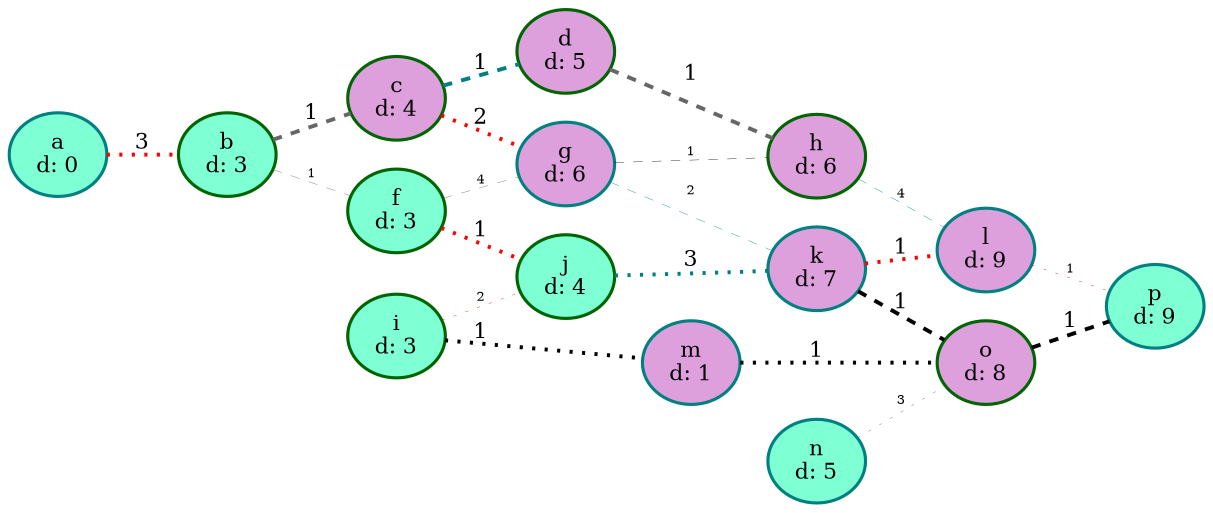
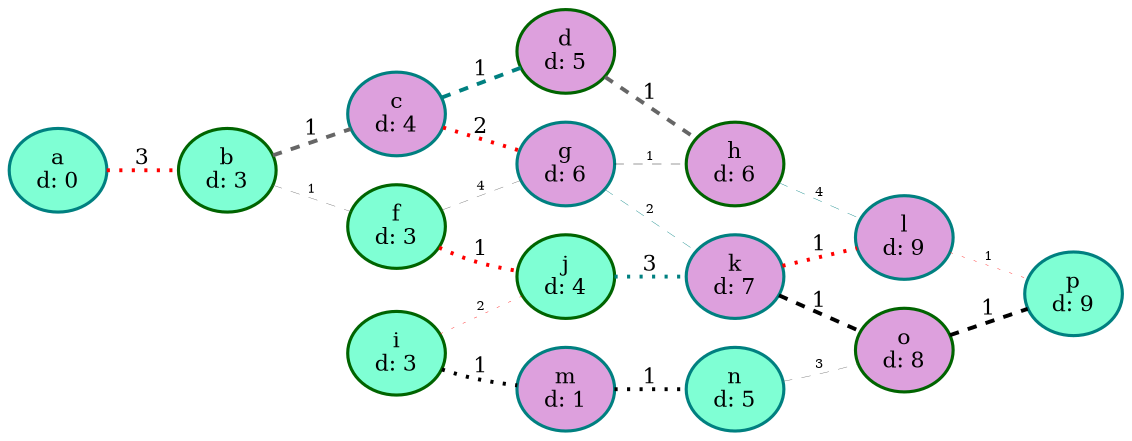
node "c d: 4": color darkgreen -> teal
edge "m d: 1" -- "o d: 8": now "m d: 1" -- "n d: 5"
edge "o d: 8" -- "n d: 5": style dotted -> dashed
